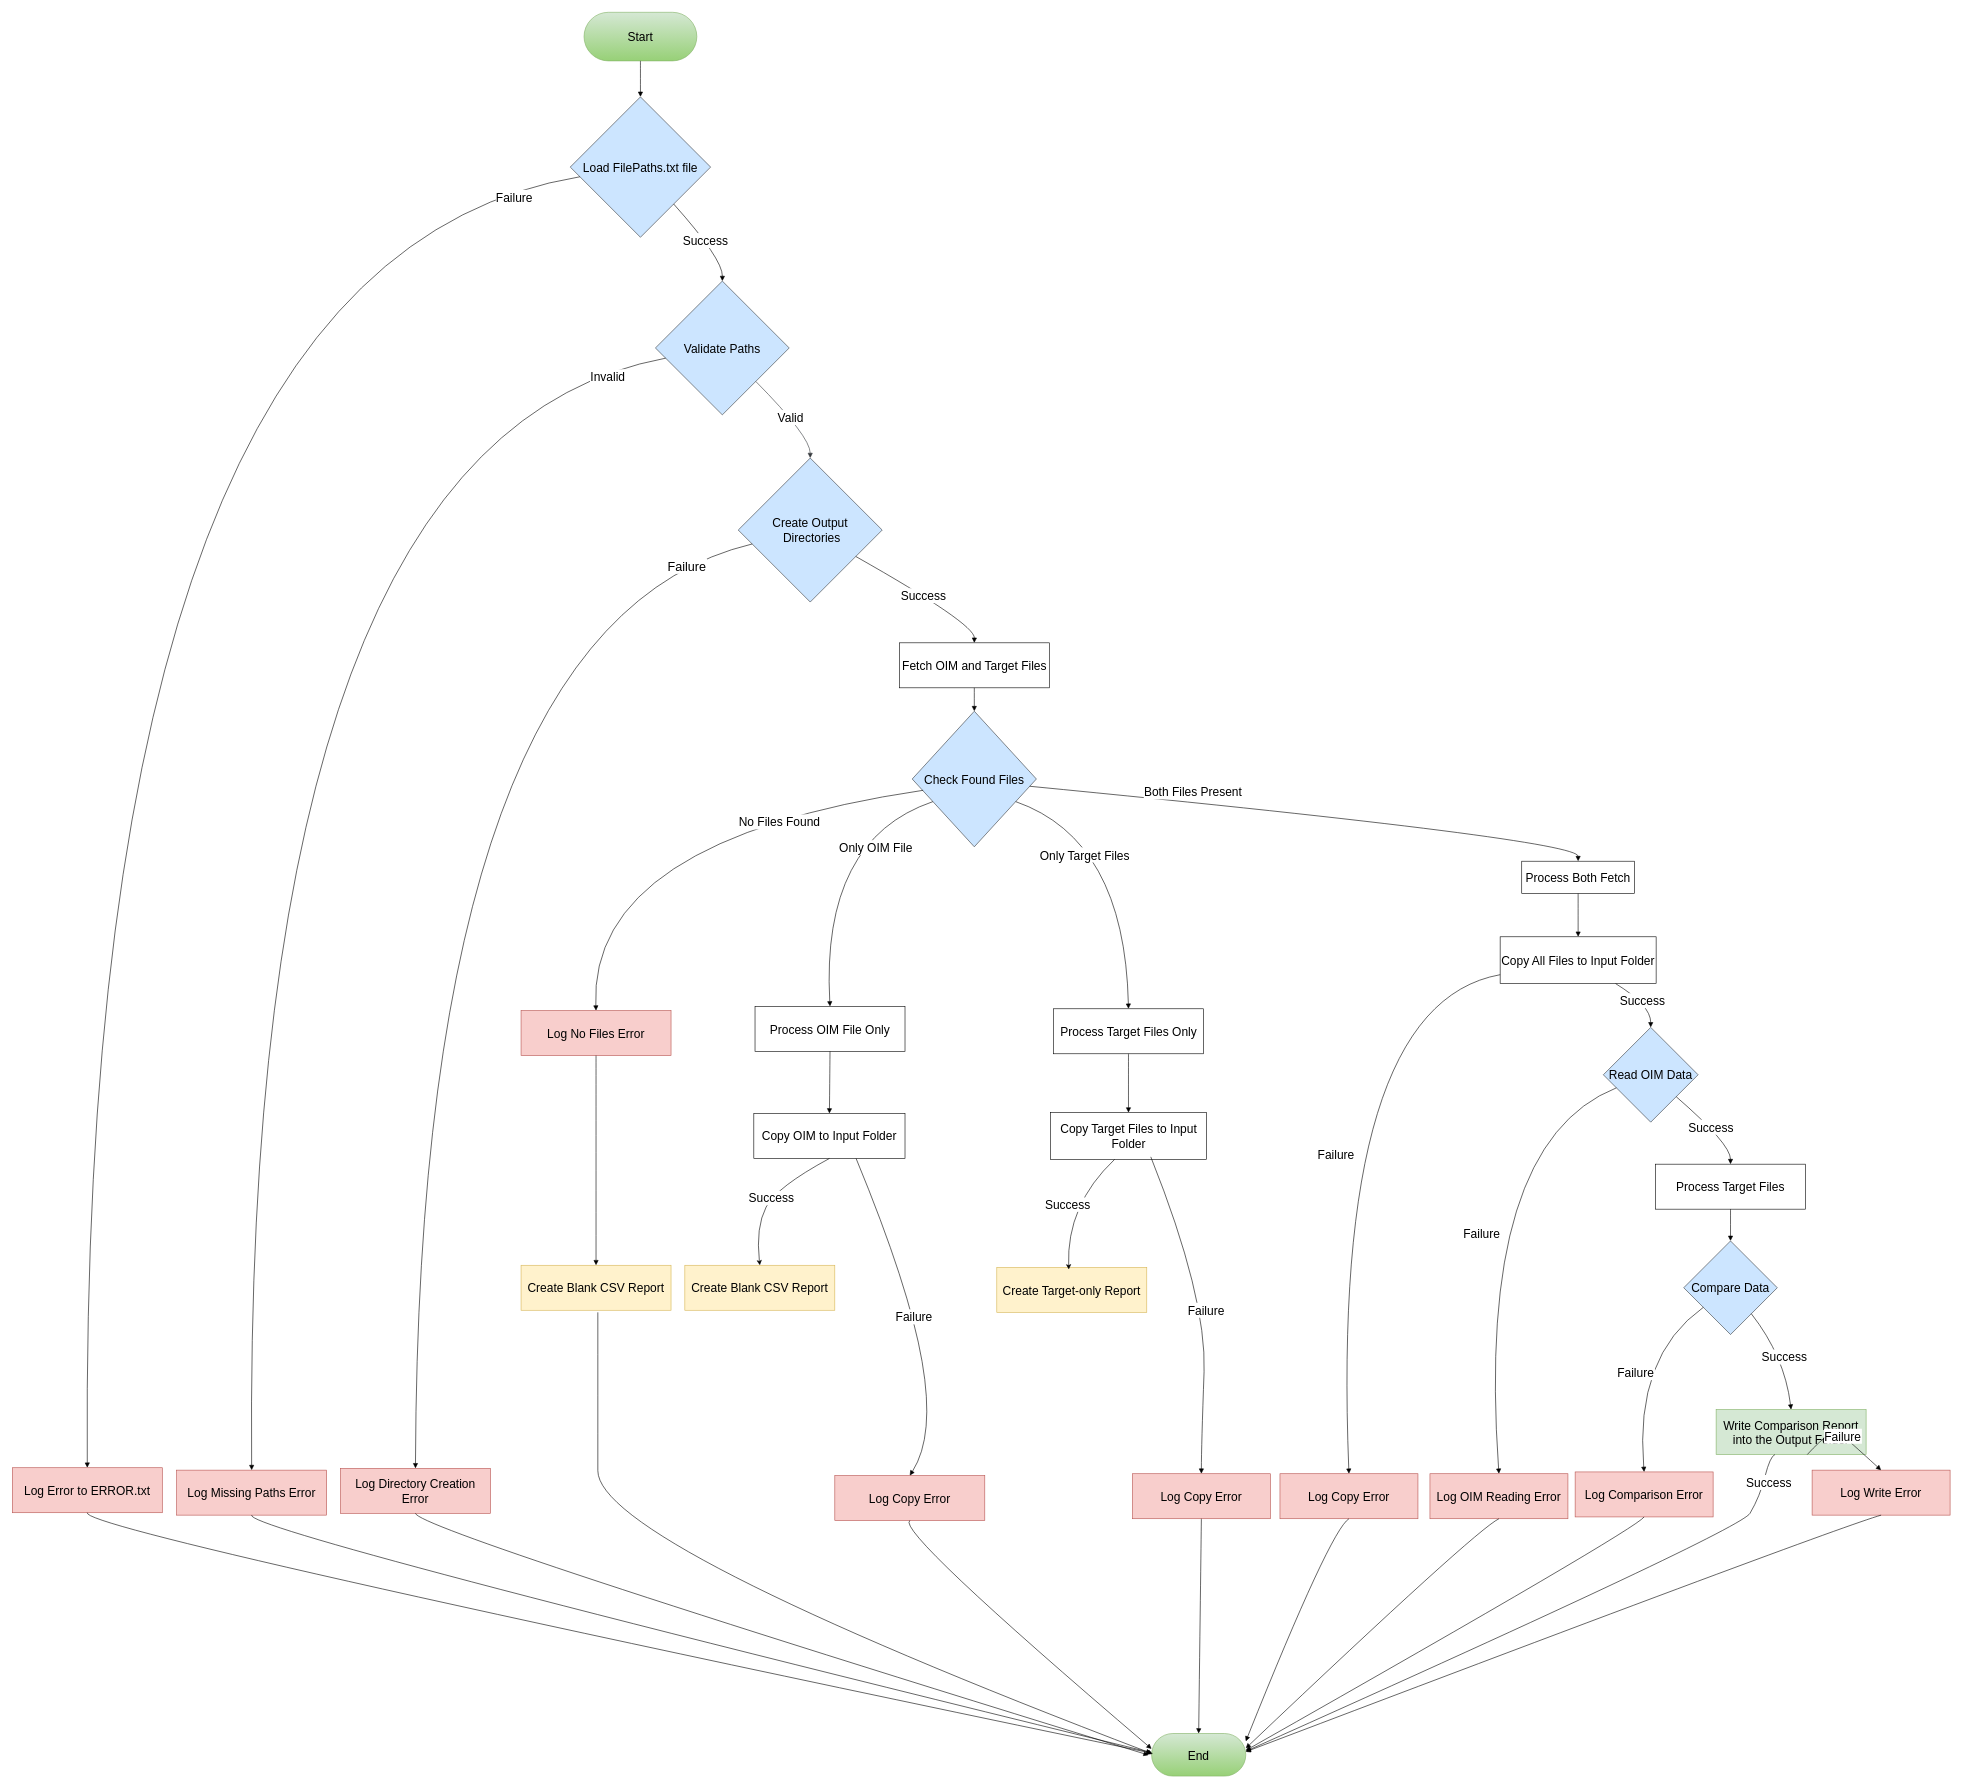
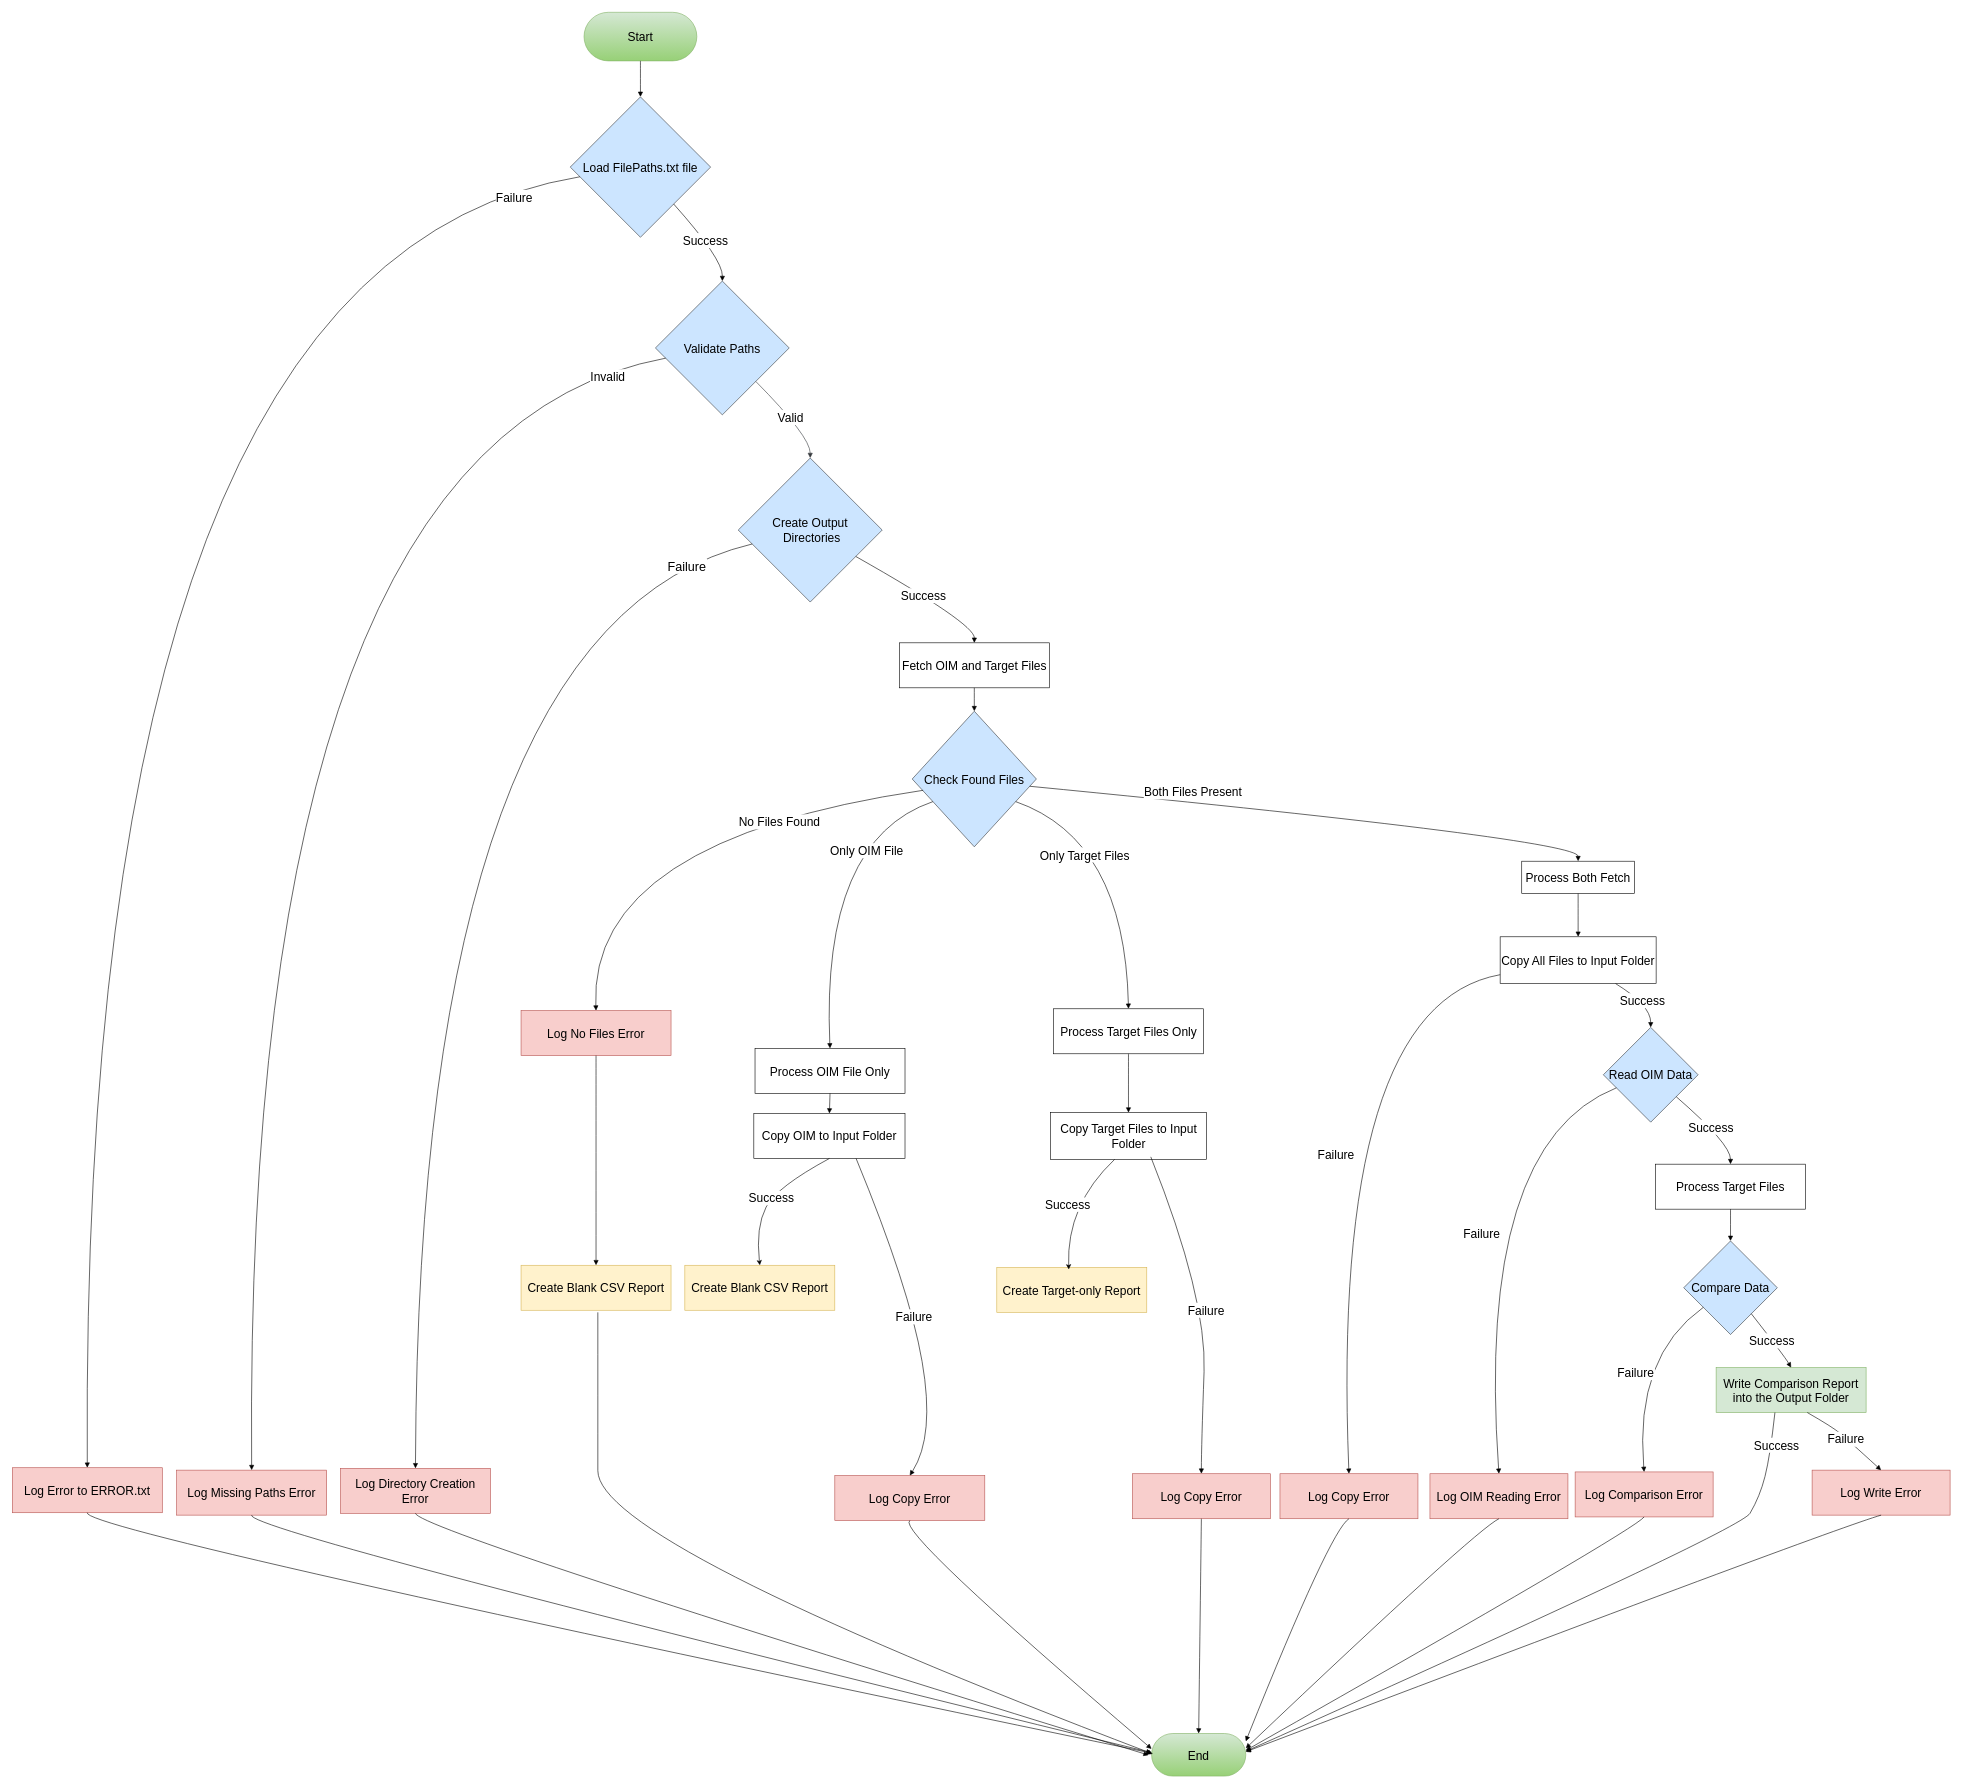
node "Process OIM File Only": moved (830, 1029) -> (830, 1071)
node "Write Comparison Report into the Output Folder": moved (1791, 1432) -> (1791, 1390)
